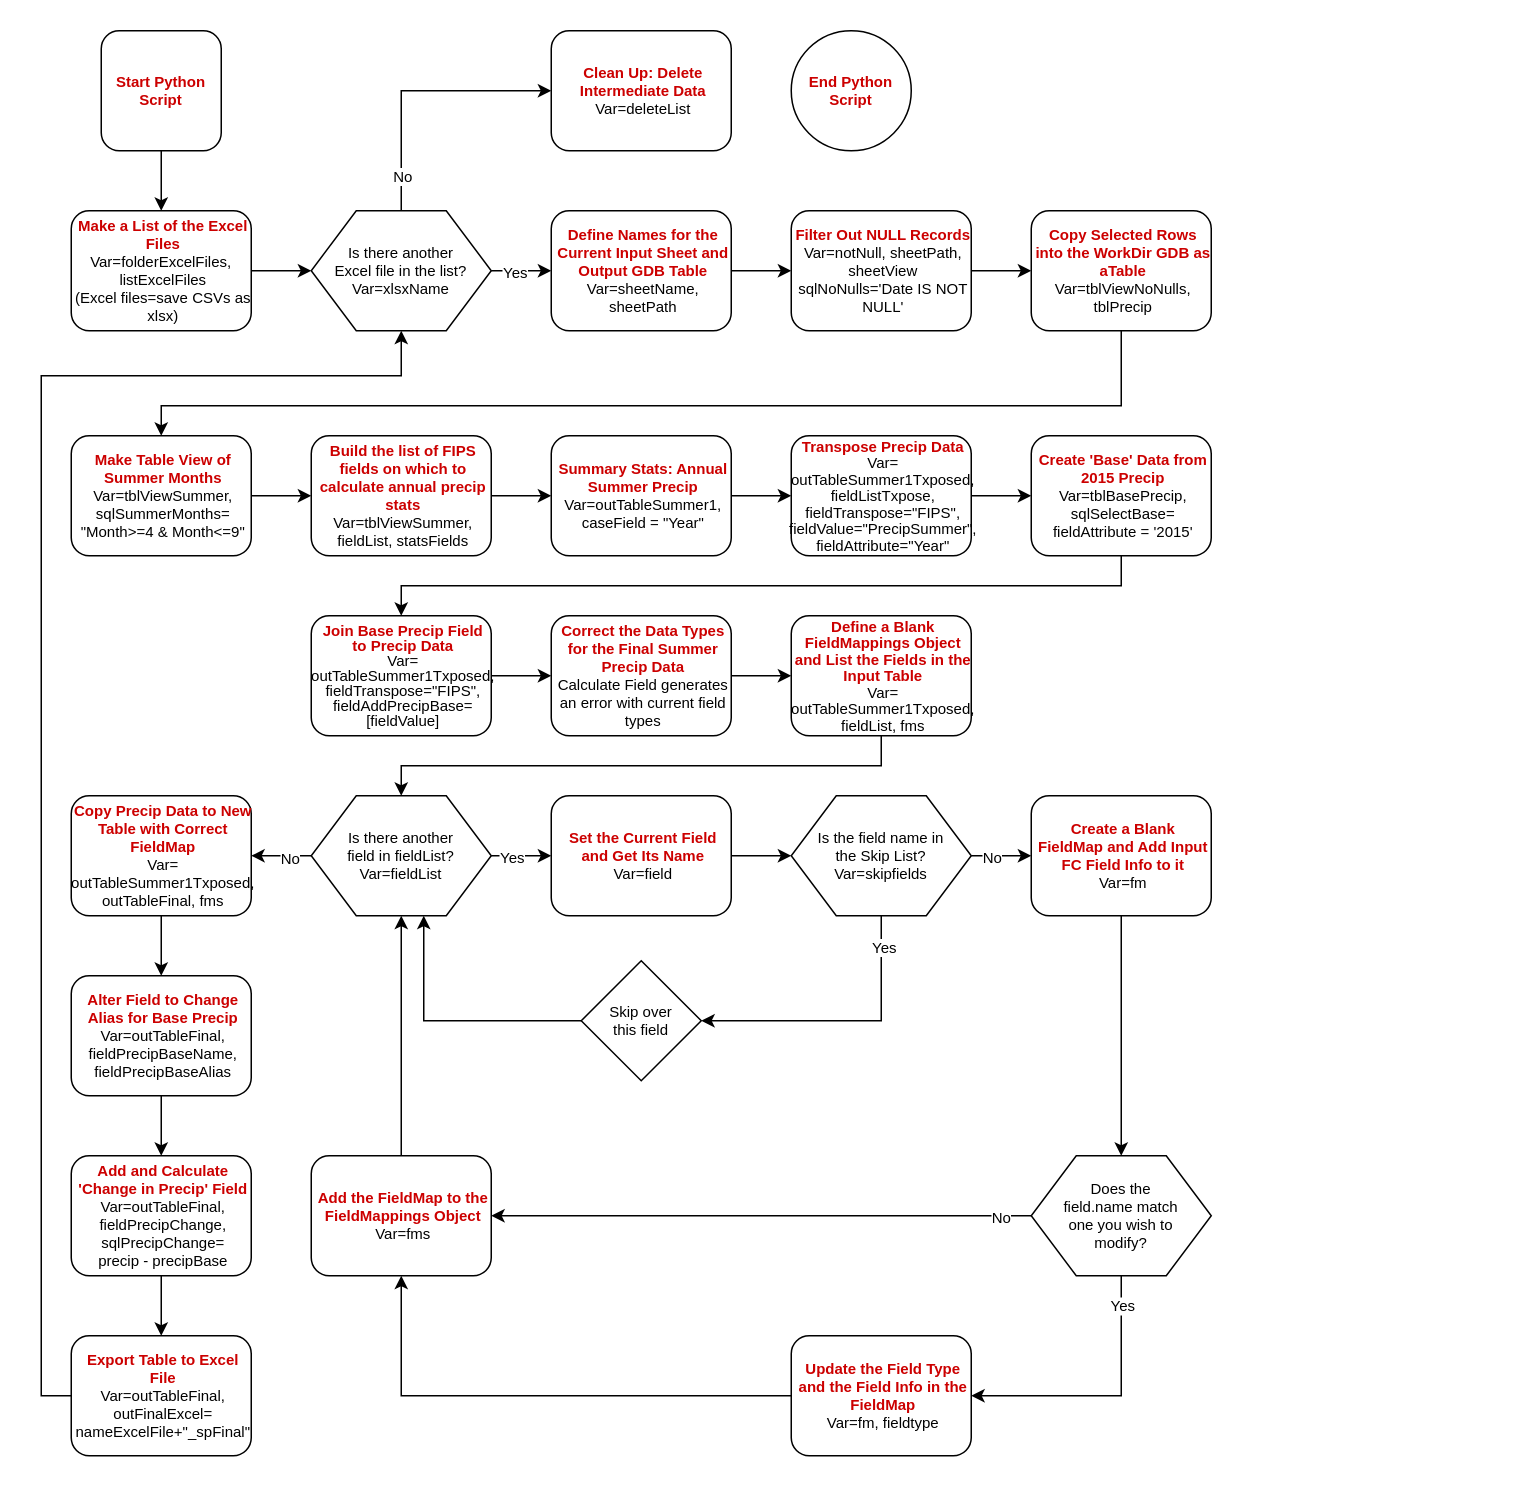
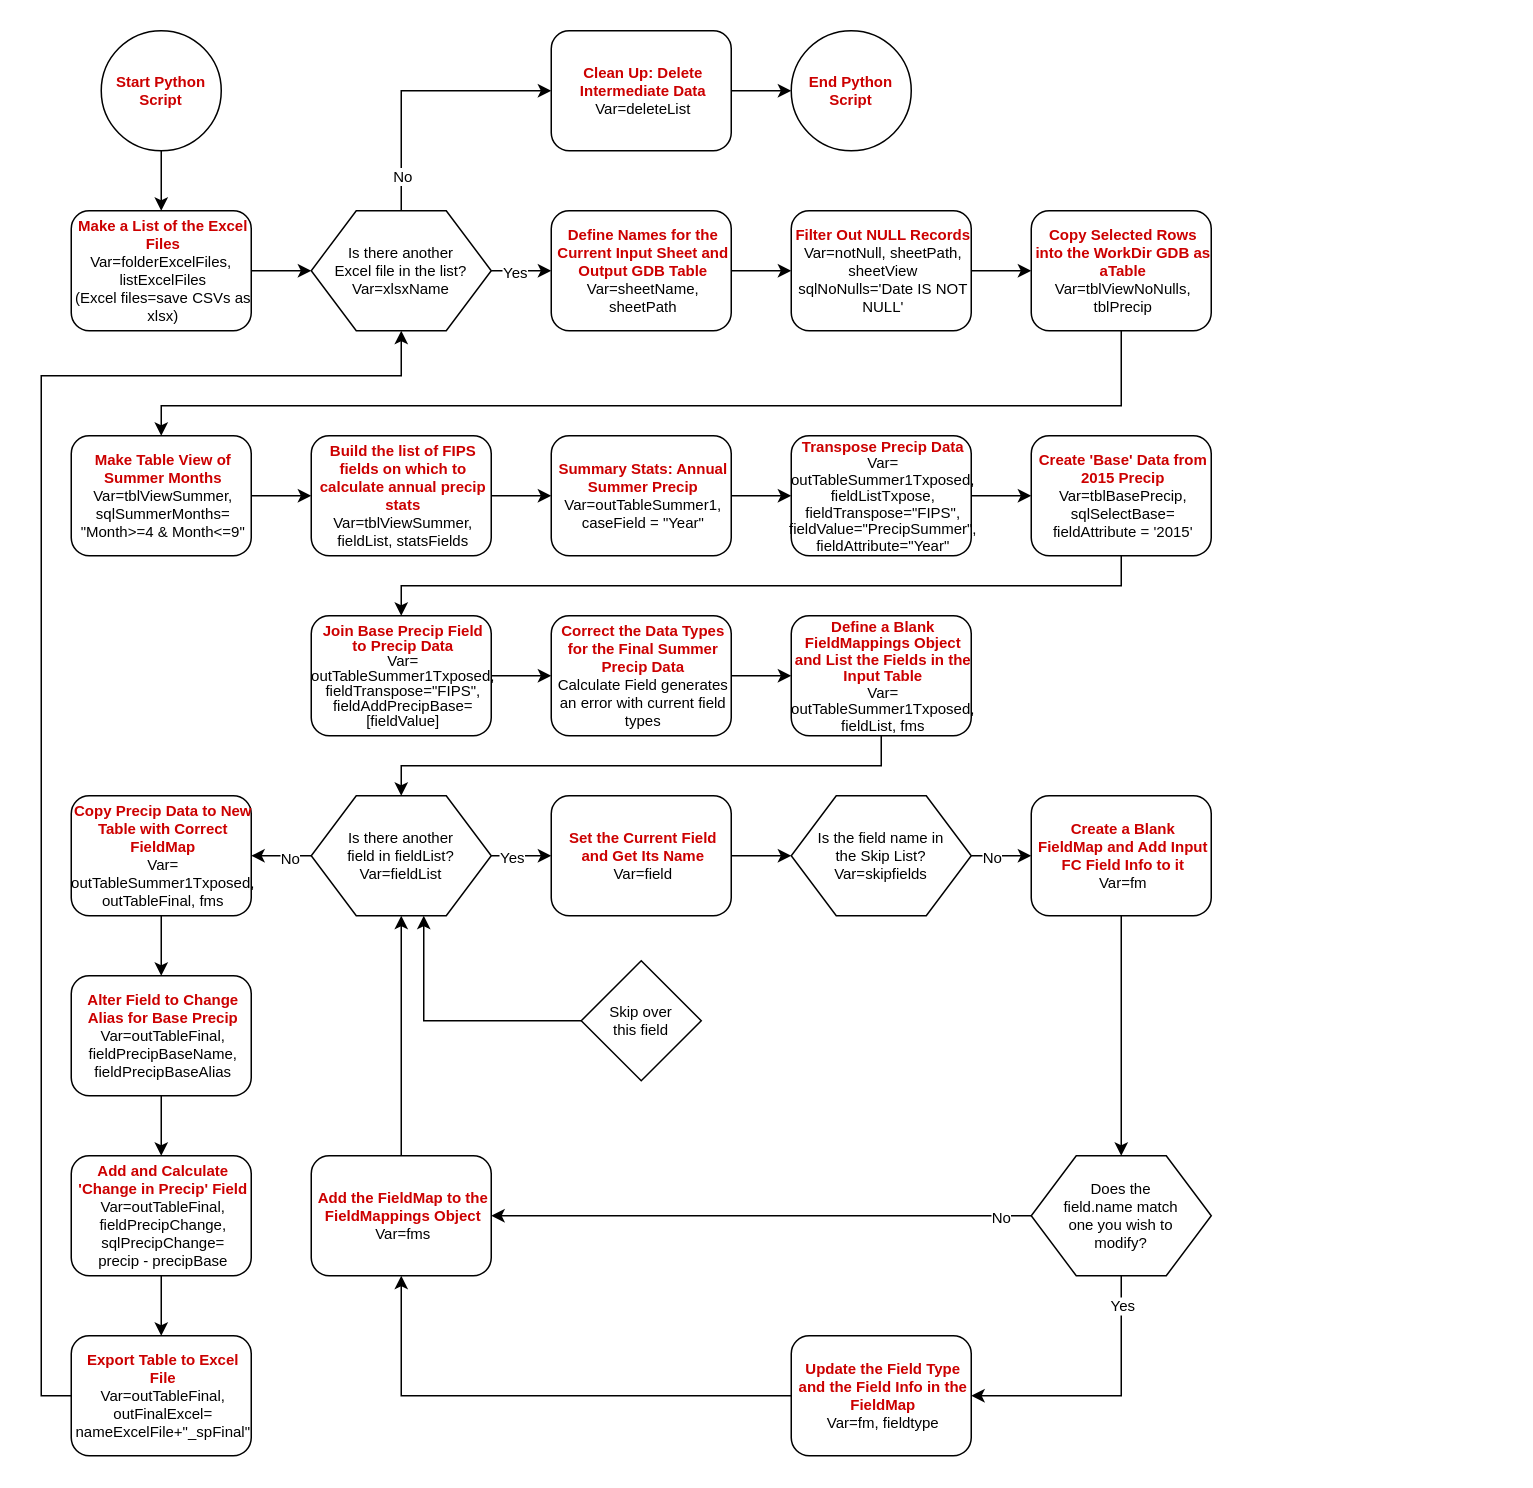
node "Start Python Script": shape rounded rectangle -> ellipse
edge "Clean Up: Delete Intermediate DataVar=deleteList" -> "End Python Script": added
edge "Is the field name in the Skip List?Var=skipfields" -> "Skip over this field": removed, label "Yes"
